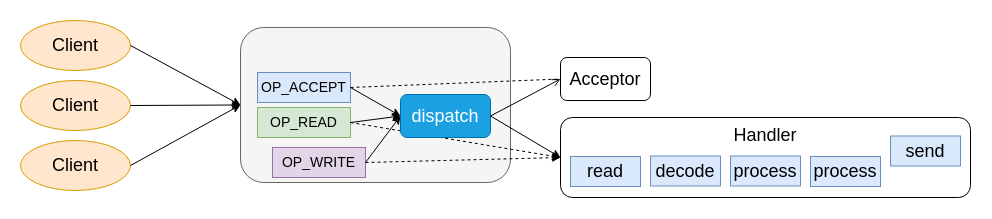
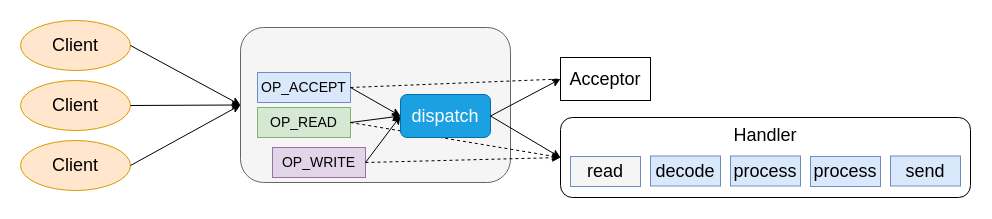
node "Acceptor": shape rounded rectangle -> rectangle
edge "dispatch" -> "Acceptor": arrowhead open -> classic
node "send": moved (926, 151) -> (926, 171)
node "read": fillcolor #dae8fc -> #f5f5f5
